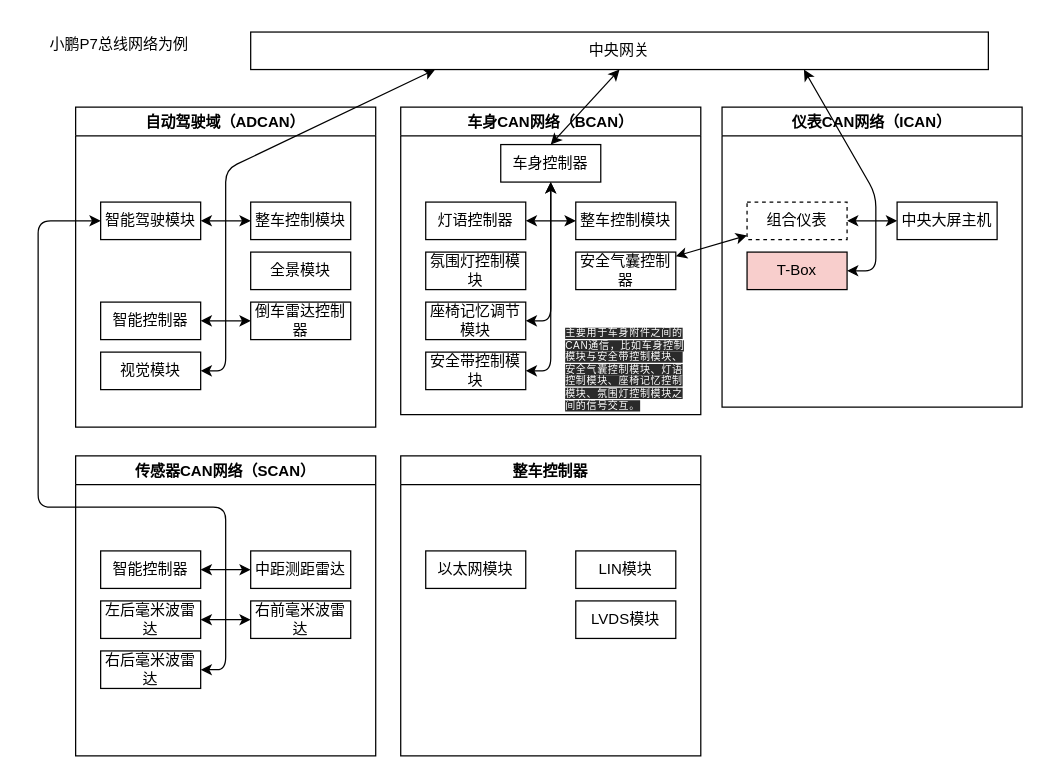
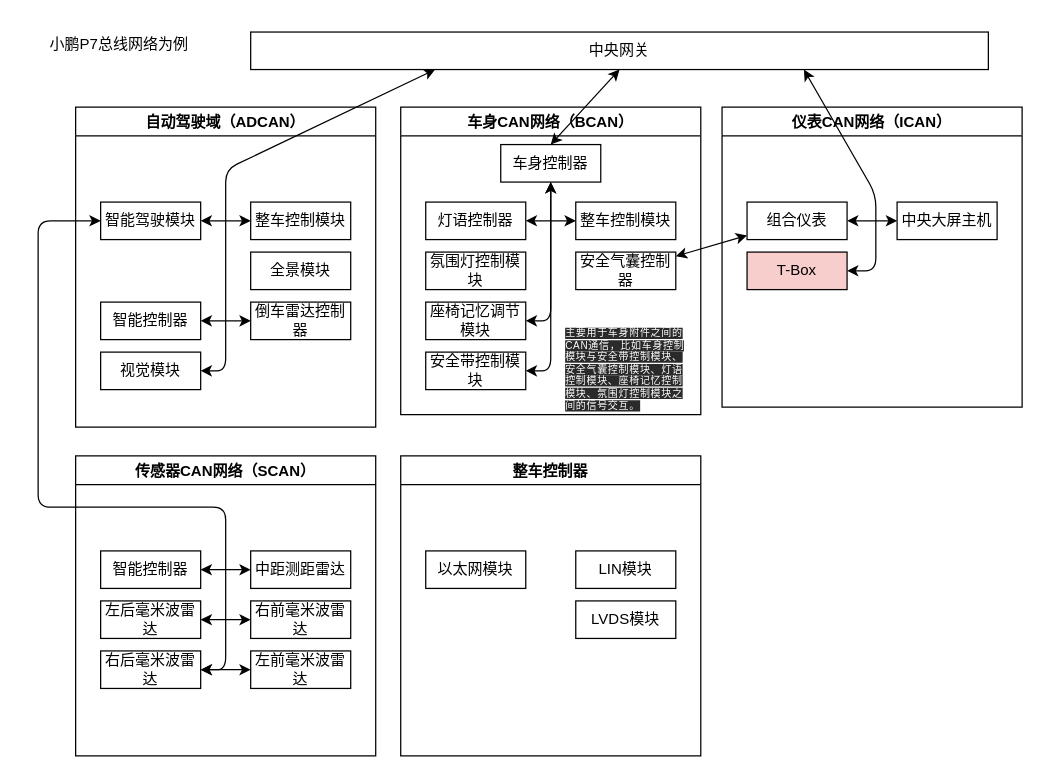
node "组合仪表": style dashed -> solid
edge "右后毫米波雷达" -- "左前毫米波雷达": added
node "左前毫米波雷达": added
